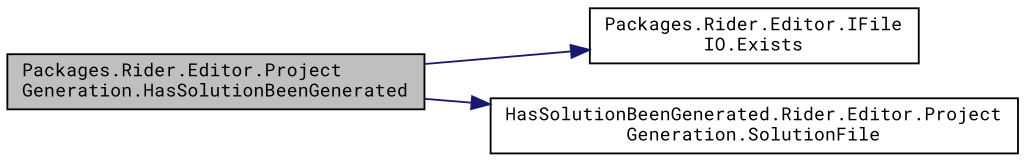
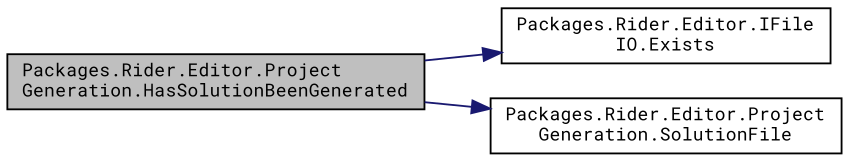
node "HasSolutionBeenGenerated.Rider.Editor.Project Generation.SolutionFile": label "HasSolutionBeenGenerated.Rider.Editor.Project Generation.SolutionFile" -> "Packages.Rider.Editor.Project Generation.SolutionFile"
